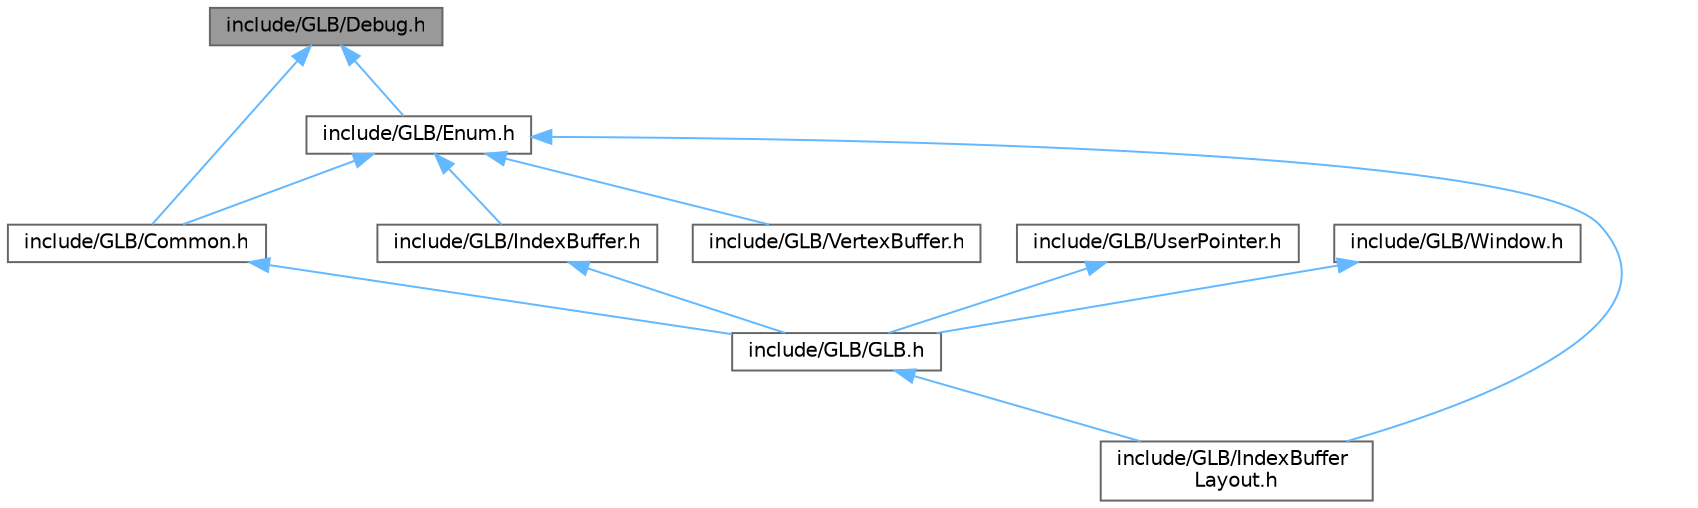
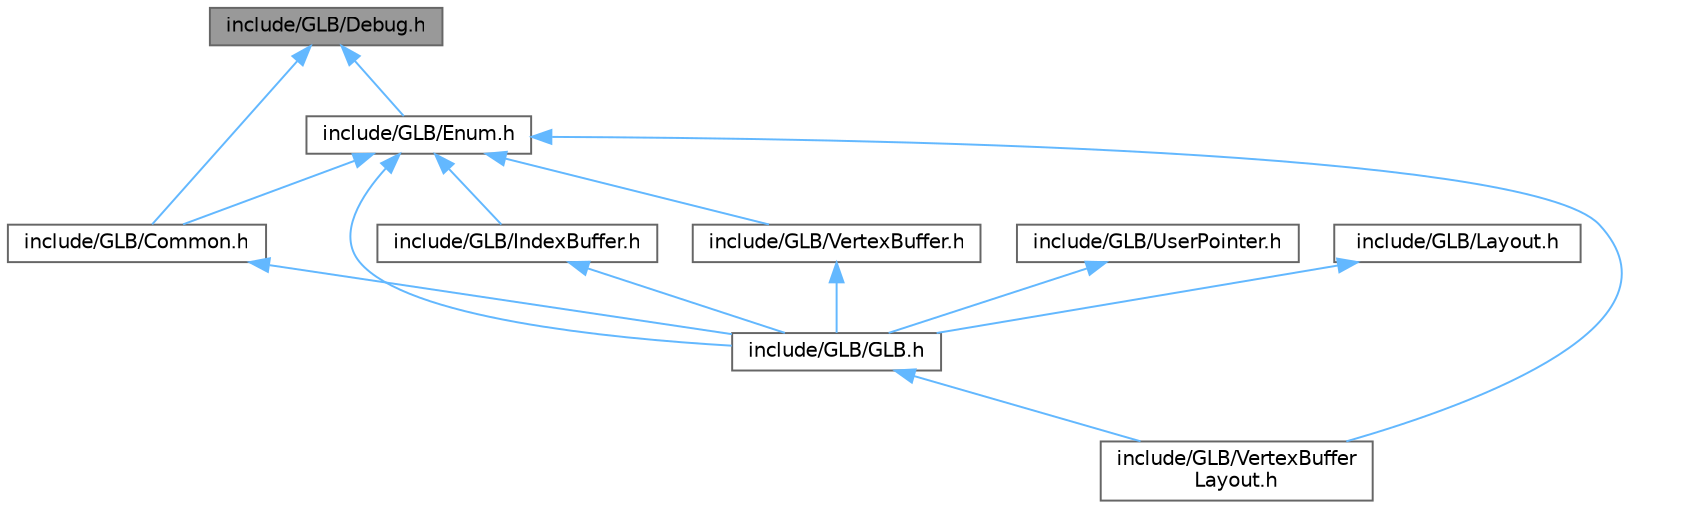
node "include/GLB/Window.h": label "include/GLB/Window.h" -> "include/GLB/Layout.h"
edge "include/GLB/GLB.h" -> "include/GLB/VertexBuffer.h": added
edge "include/GLB/GLB.h" -> "include/GLB/Enum.h": added
node "include/GLB/IndexBuffer Layout.h": label "include/GLB/IndexBuffer Layout.h" -> "include/GLB/VertexBuffer Layout.h"
